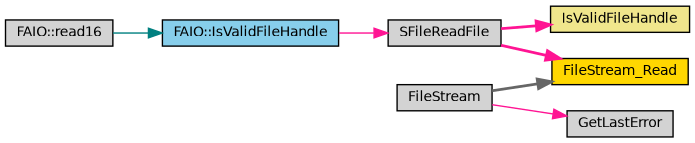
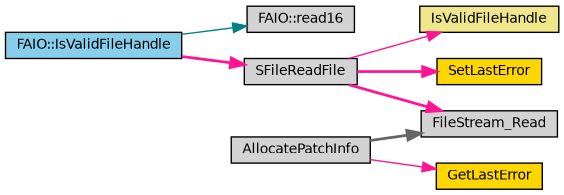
edge "SFileReadFile" -> "IsValidFileHandle": style bold -> solid
edge "FAIO::read16" -> "FAIO::IsValidFileHandle": reversed
edge "FAIO::IsValidFileHandle" -> "SFileReadFile": style solid -> bold
node "SetLastError": added
node "FileStream_Read": fillcolor gold -> lightgrey
node "FileStream": label "FileStream" -> "AllocatePatchInfo"
node "GetLastError": fillcolor lightgrey -> gold
